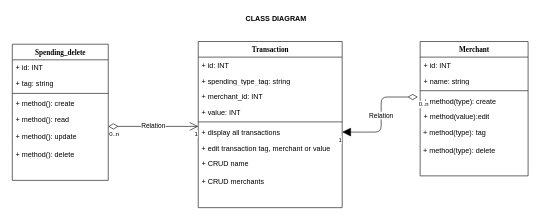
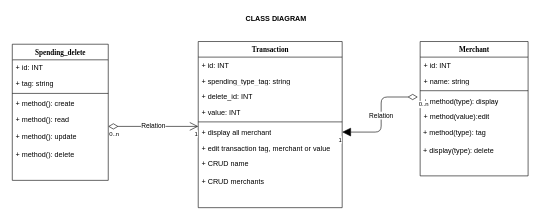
node "+ merchant_id: INT": label "+ merchant_id: INT" -> "+ delete_id: INT"
node "+ method(type): create": label "+ method(type): create" -> "+ method(type): display"
node "+ display all transactions": label "+ display all transactions" -> "+ display all merchant"
node "+ method(type): delete": label "+ method(type): delete" -> "+ display(type): delete"
